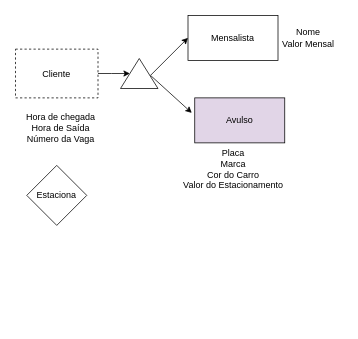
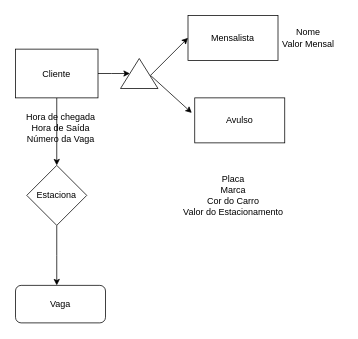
node "Cliente": style dashed -> solid
node "Avulso": fillcolor #e1d5e7 -> #ffffff
edge "Cliente" -> "Estaciona": added
node "Placa Marca Cor do Carro Valor do Estacionamento": moved (233, 169) -> (233, 195)
edge "Estaciona" -> "Vaga": added
node "Vaga": added
